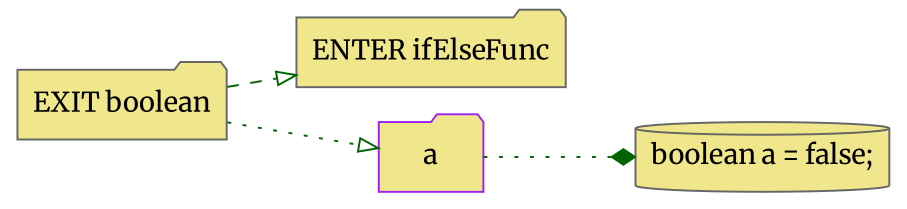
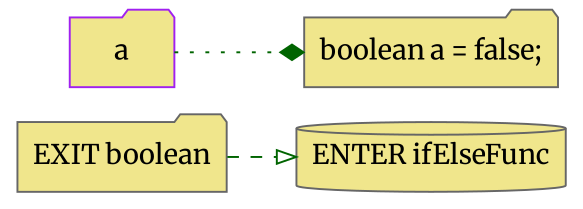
node "ENTER ifElseFunc": shape folder -> cylinder
edge "EXIT boolean" -> "a": removed
node "boolean a = false;": shape cylinder -> folder
